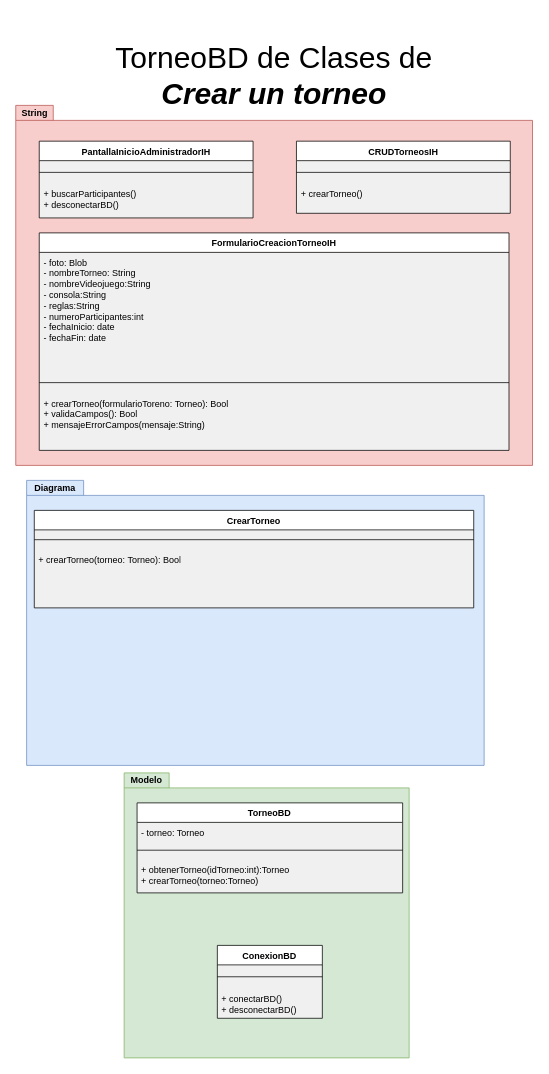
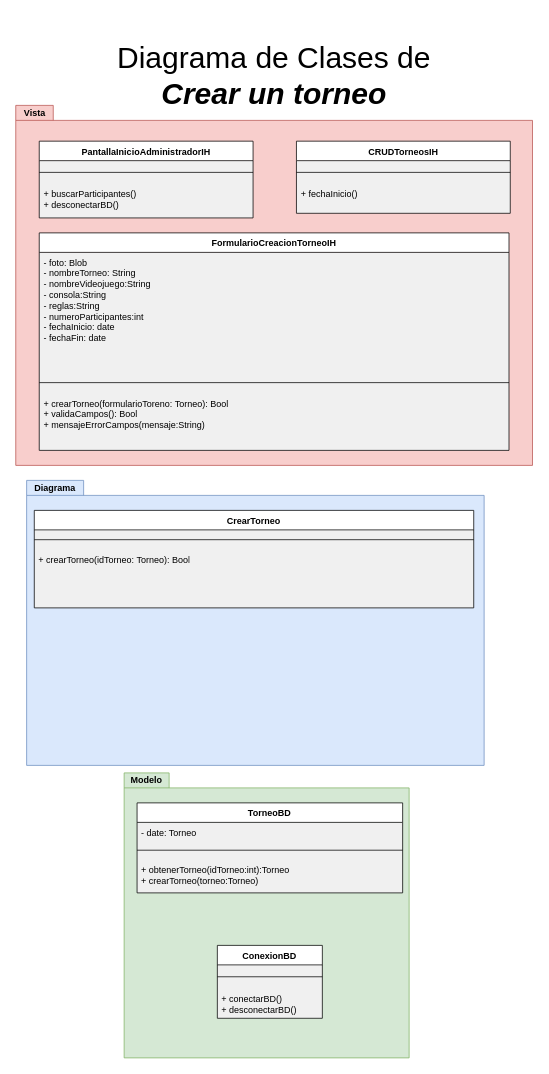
node "TorneoBD de Clases de Crear un torneo": label "TorneoBD de Clases de Crear un torneo" -> "Diagrama de Clases de Crear un torneo"
node "String": label "String" -> "Vista"
node "+ crearTorneo()": label "+ crearTorneo()" -> "+ fechaInicio()"
node "+ crearTorneo(torneo: Torneo): Bool": label "+ crearTorneo(torneo: Torneo): Bool" -> "+ crearTorneo(idTorneo: Torneo): Bool"
node "- torneo: Torneo": label "- torneo: Torneo" -> "- date: Torneo"
